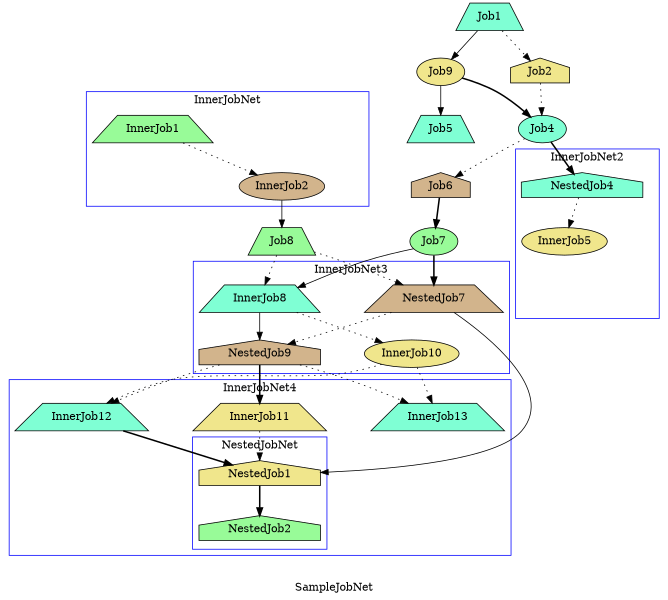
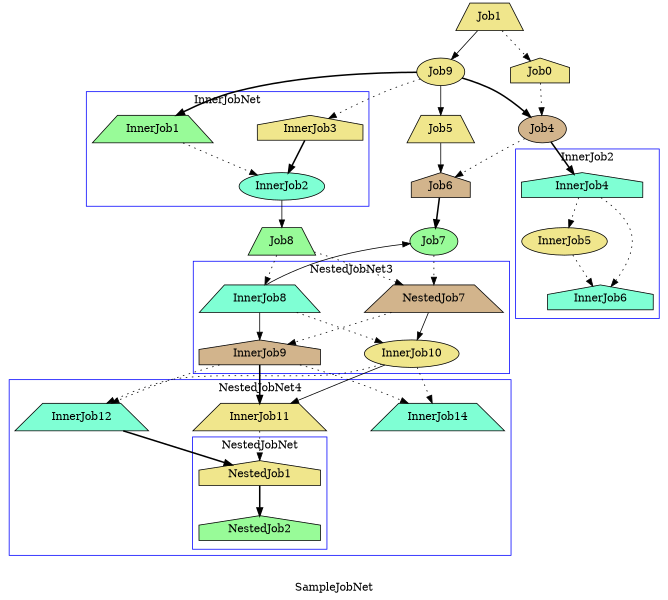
node "Job1": fillcolor aquamarine -> khaki
node "Job2": label "Job2" -> "Job0"
edge "Job9" -> "InnerJob1": added
node "InnerJob3": added
node "Job5": fillcolor aquamarine -> khaki
node "Job4": fillcolor aquamarine -> tan
edge "Job5" -> "Job6": added
cluster "InnerJobNet2": label "InnerJobNet2" -> "InnerJob2"
node "InnerJob2": fillcolor tan -> aquamarine
node "NestedJob4": label "NestedJob4" -> "InnerJob4"
edge "Job7" -> "NestedJob7": style bold -> dotted
edge "Job7" -> "InnerJob8": reversed
cluster "InnerJobNet3": label "InnerJobNet3" -> "NestedJobNet3"
node "InnerJob6": added
node "NestedJob9": label "NestedJob9" -> "InnerJob9"
edge "InnerJob10" -> "InnerJob11": added
cluster "InnerJobNet4": label "InnerJobNet4" -> "NestedJobNet4"
node "InnerJob13": label "InnerJob13" -> "InnerJob14"
edge "NestedJob7" -> "NestedJob1": now "NestedJob7" -> "InnerJob10"
